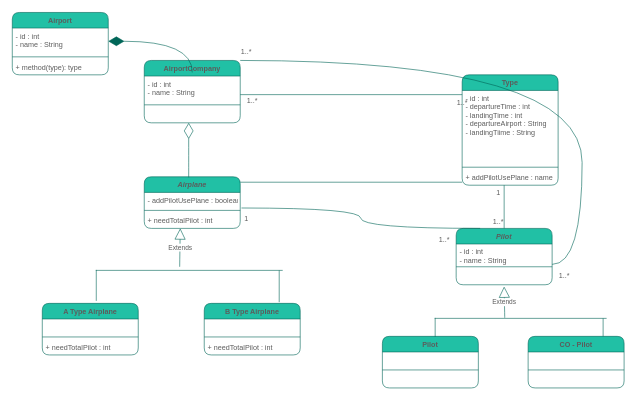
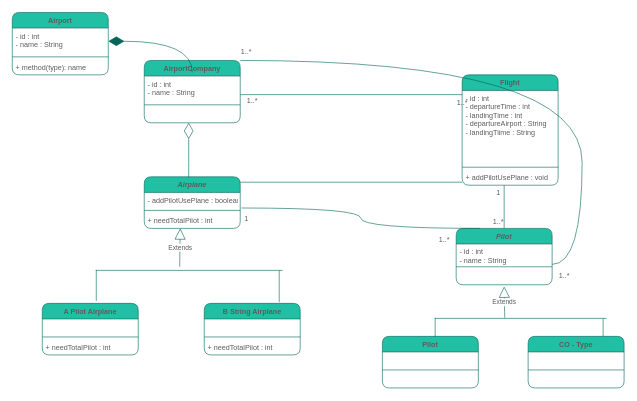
node "+ method(type): type": label "+ method(type): type" -> "+ method(type): name"
node "Type": label "Type" -> "Flight"
node "+ addPilotUsePlane : name": label "+ addPilotUsePlane : name" -> "+ addPilotUsePlane : void"
node "A Type Airplane": label "A Type Airplane" -> "A Pilot Airplane"
node "B Type Airplane": label "B Type Airplane" -> "B String Airplane"
node "CO - Pilot": label "CO - Pilot" -> "CO - Type"
